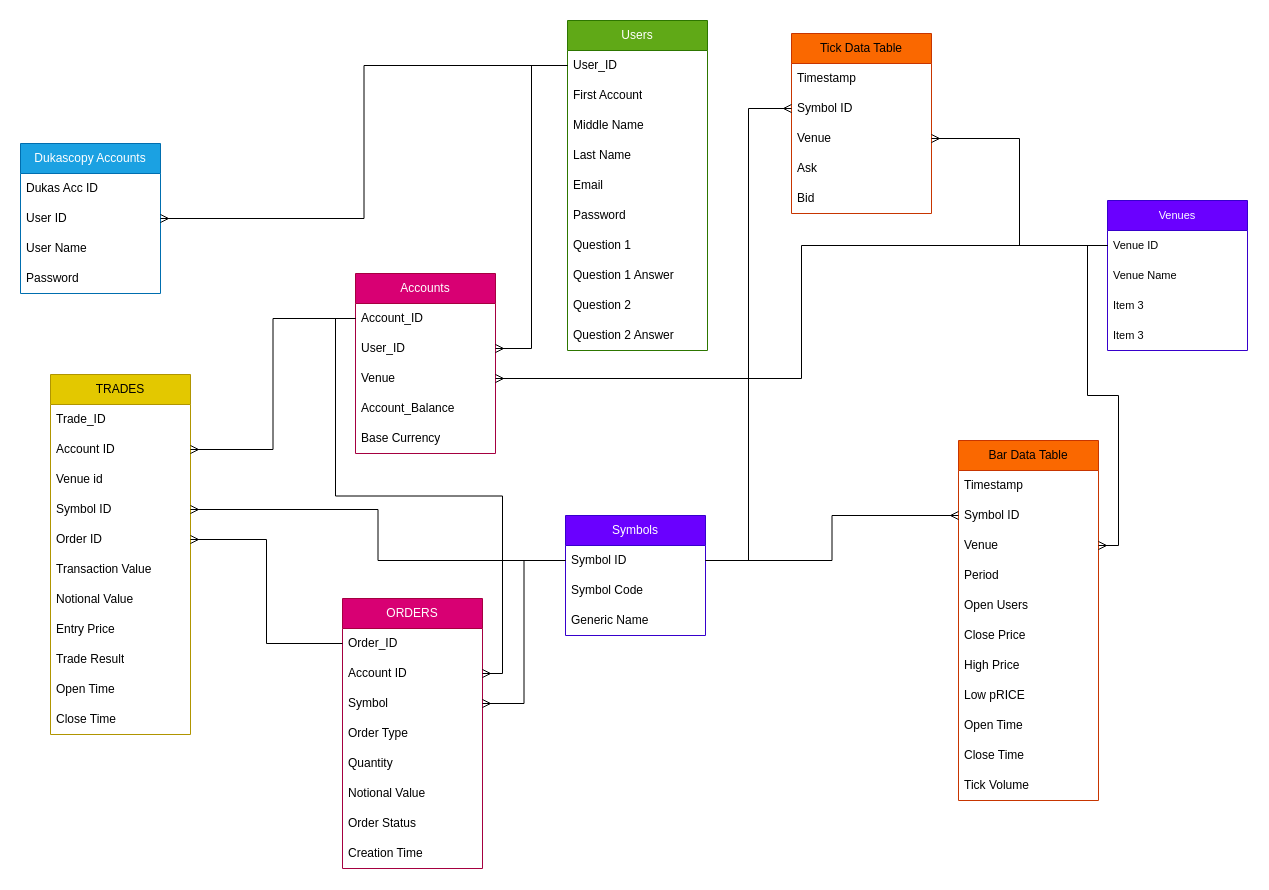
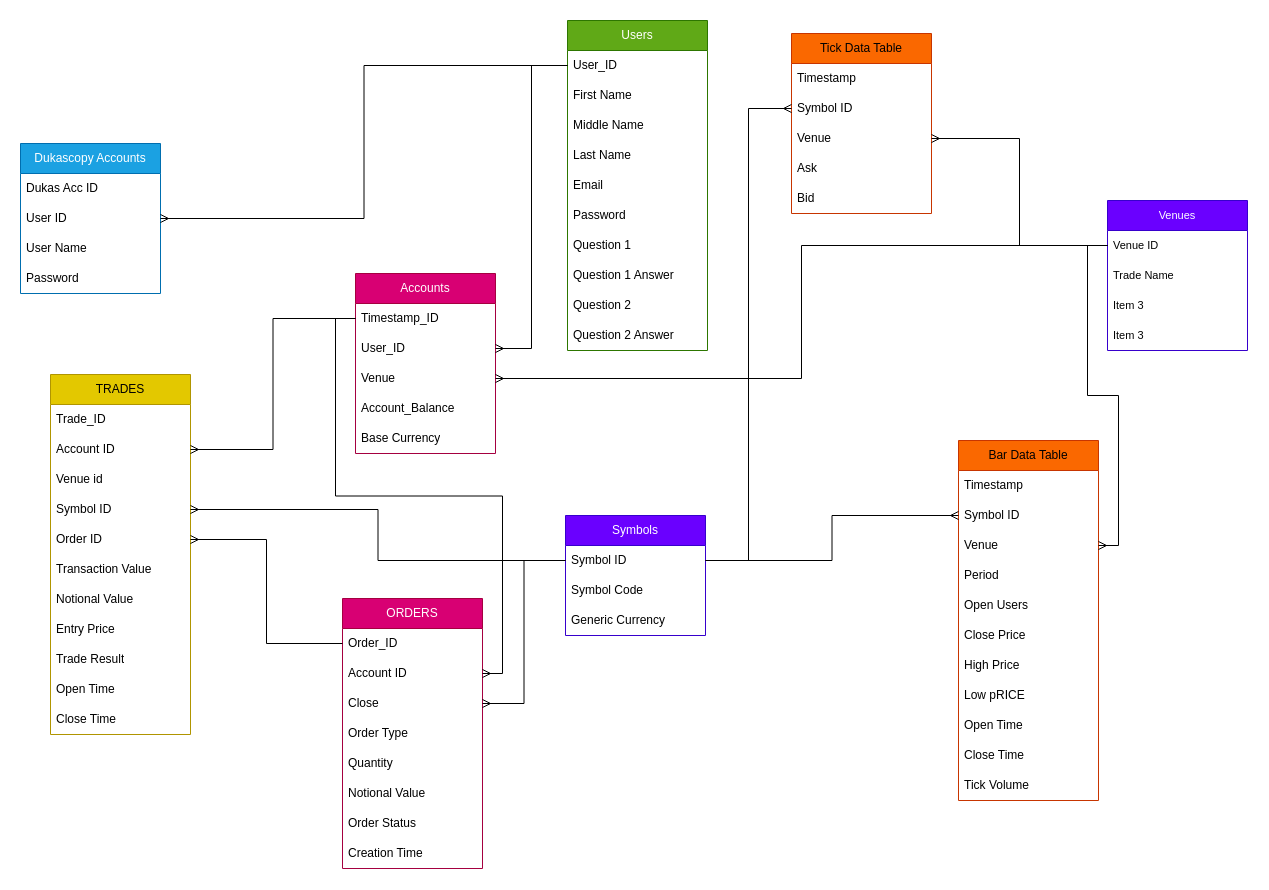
node "First Account": label "First Account" -> "First Name"
node "Venue Name": label "Venue Name" -> "Trade Name"
node "Account_ID": label "Account_ID" -> "Timestamp_ID"
node "Generic Name": label "Generic Name" -> "Generic Currency"
node "Symbol": label "Symbol" -> "Close"
